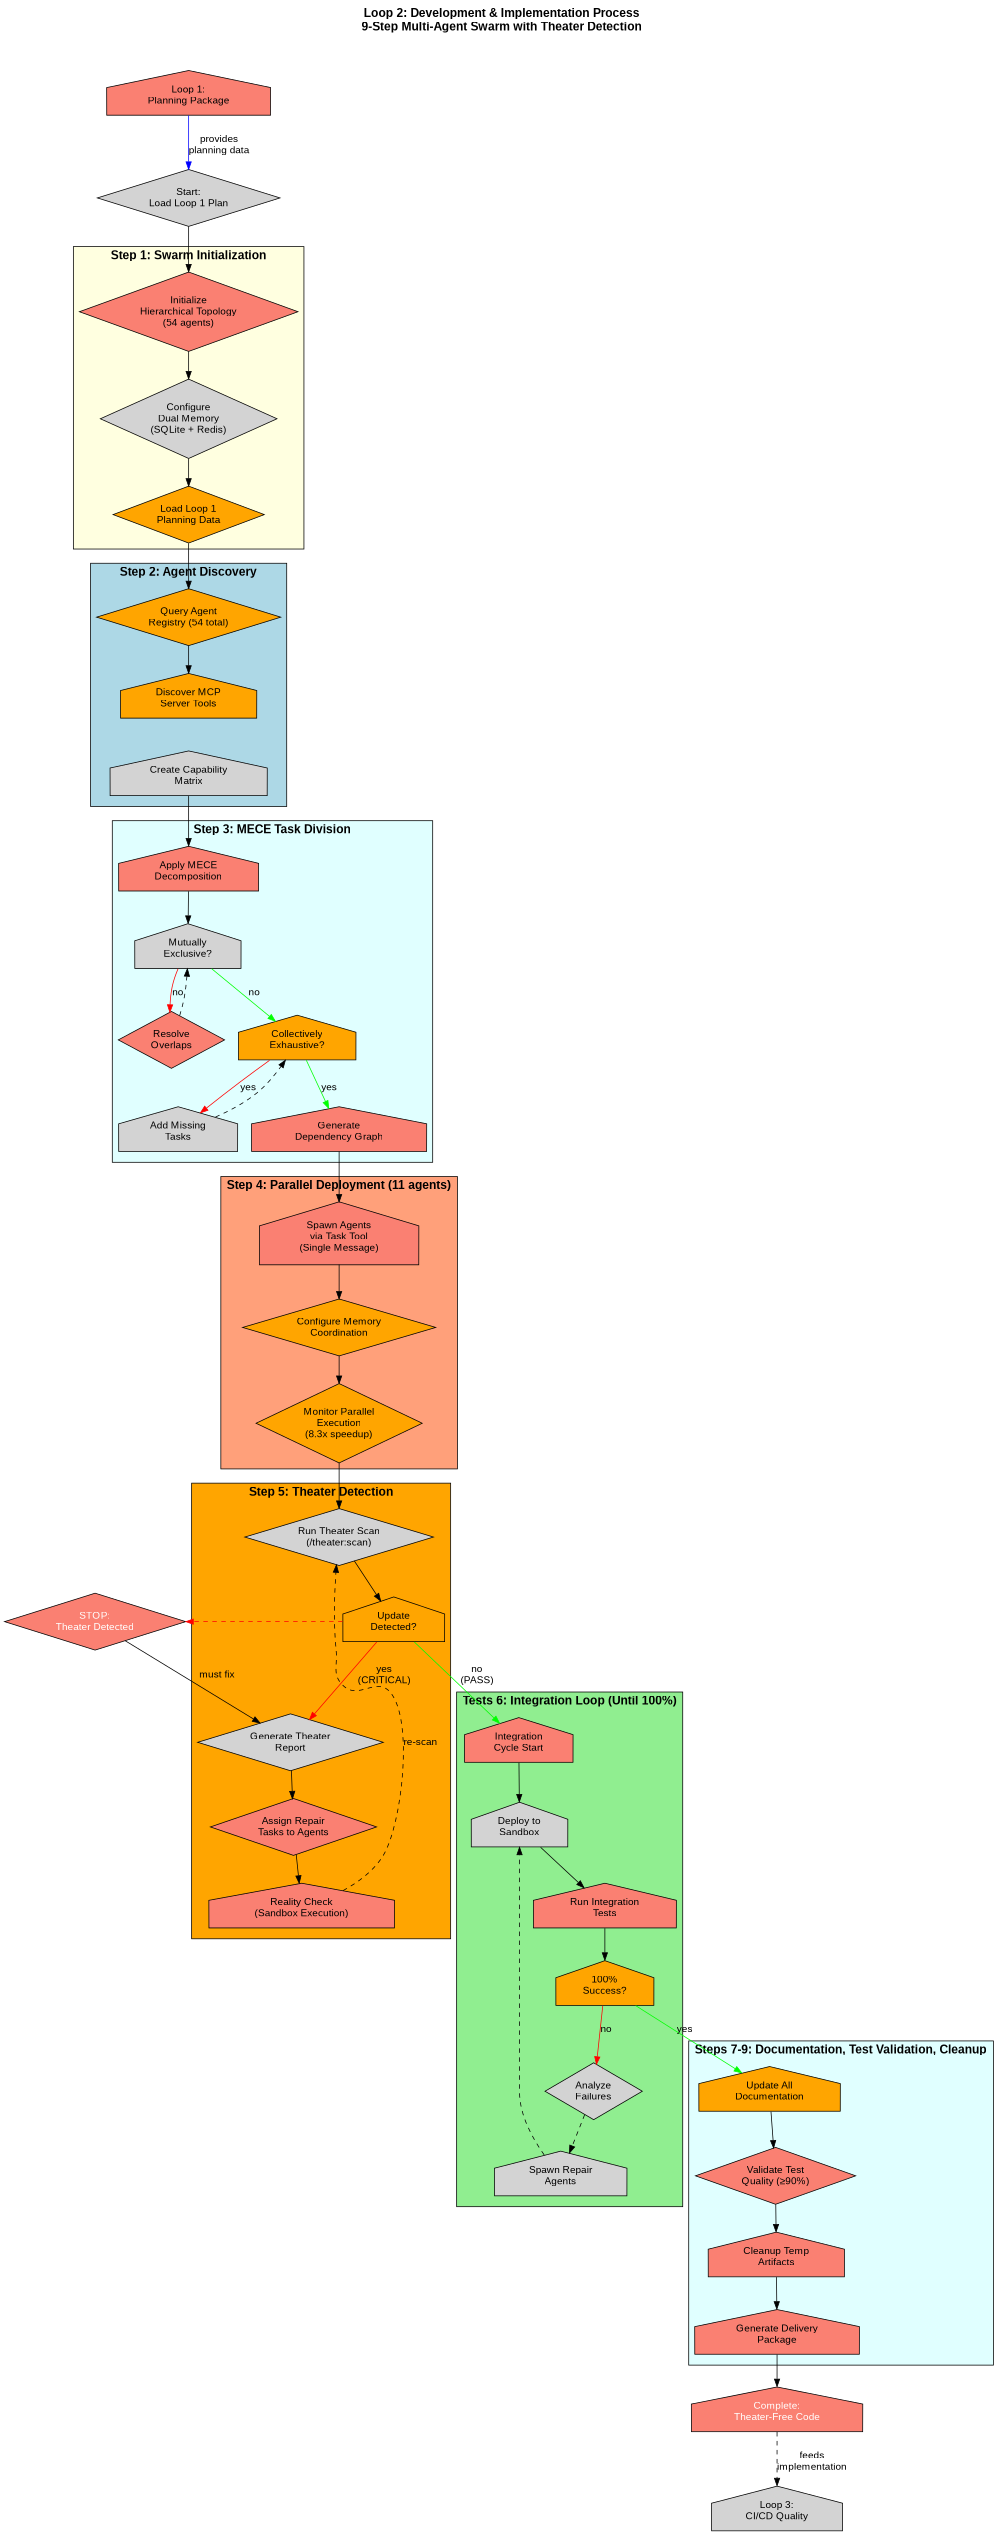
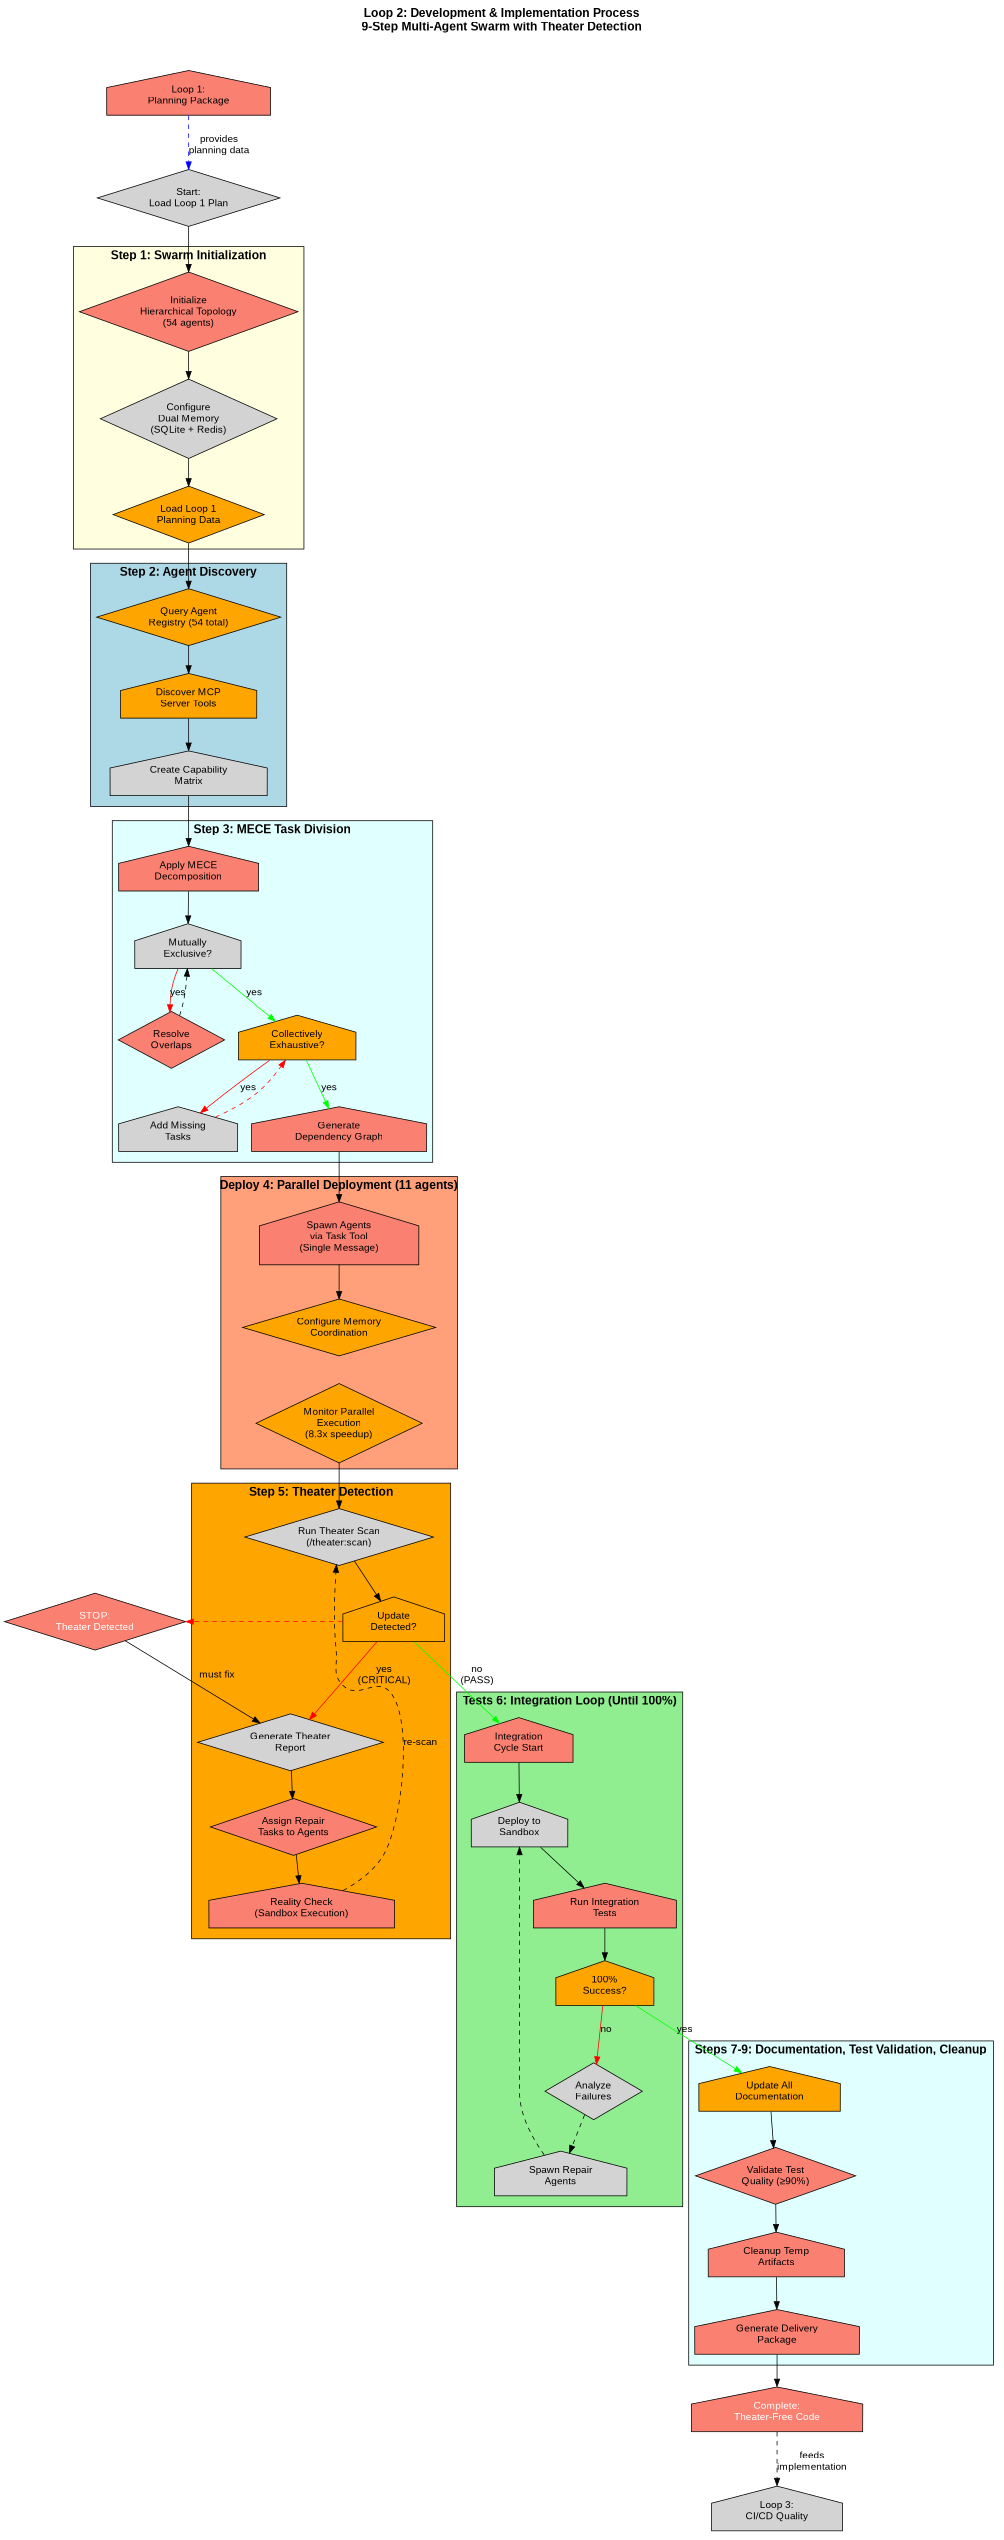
edge "Loop 1: Planning Package" -> "Start: Load Loop 1 Plan": style solid -> dashed
edge "Discover MCP Server Tools" -> "Create Capability Matrix": added
edge "Mutually Exclusive?" -> "Resolve Overlaps": label "no" -> "yes"
edge "Mutually Exclusive?" -> "Collectively Exhaustive?": label "no" -> "yes"
edge "Add Missing Tasks" -> "Collectively Exhaustive?": color black -> red
cluster "Step 4: Parallel Deployment (11 agents)": label "Step 4: Parallel Deployment (11 agents)" -> "Deploy 4: Parallel Deployment (11 agents)"
edge "Configure Memory Coordination" -> "Monitor Parallel Execution (8.3x speedup)": removed
